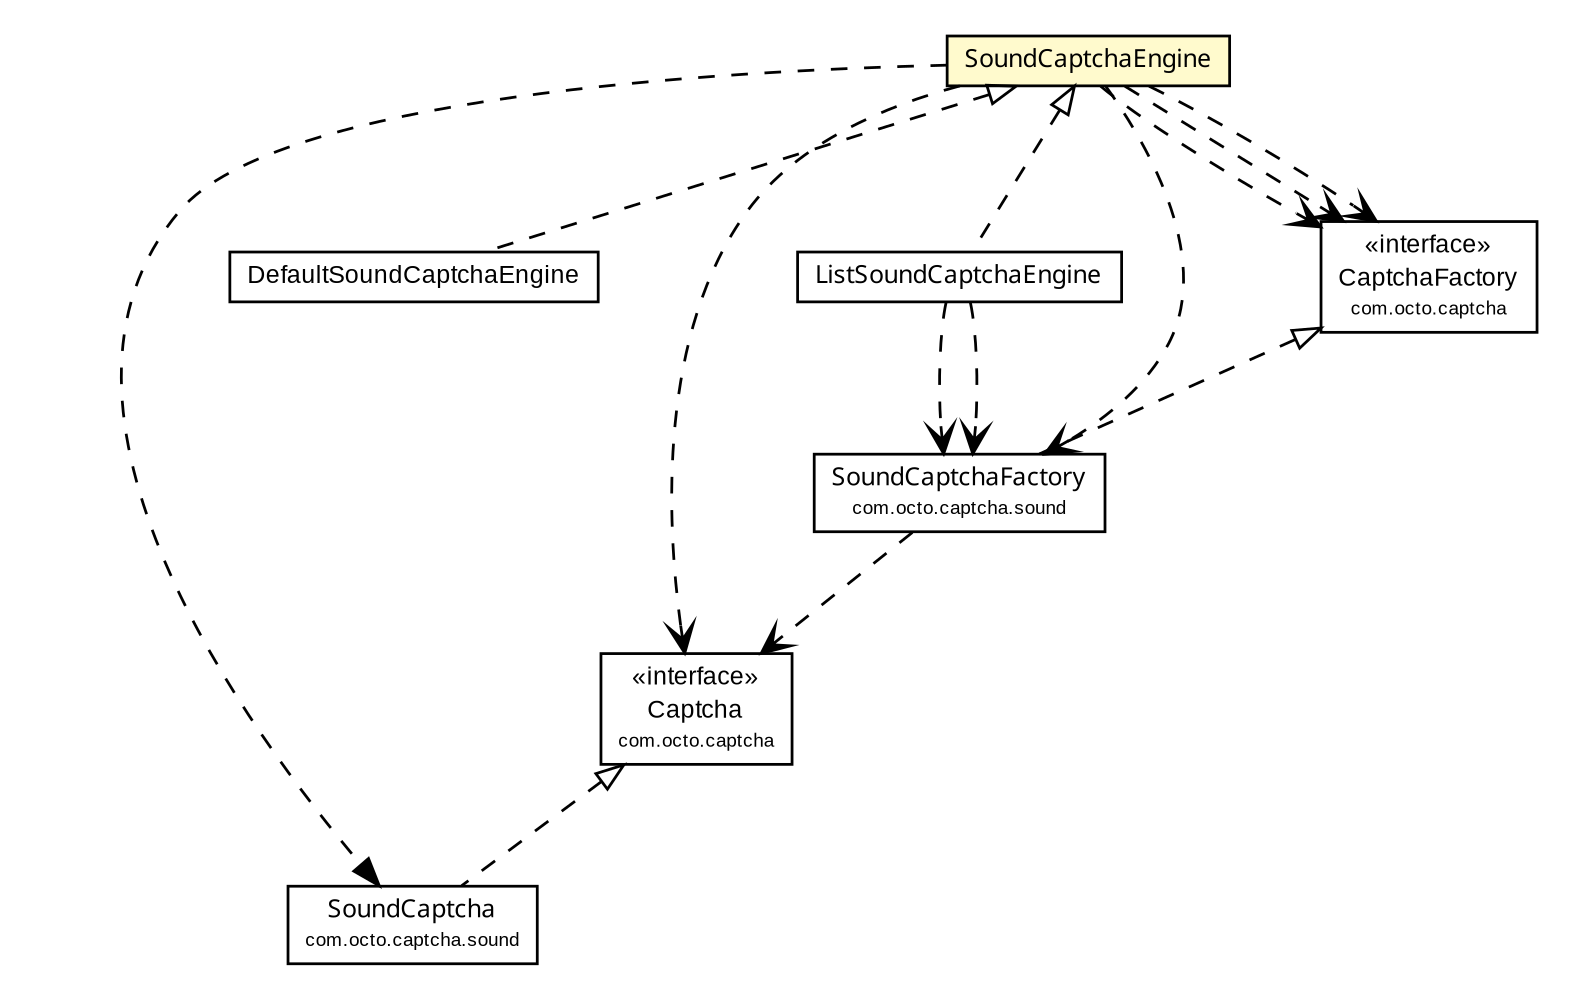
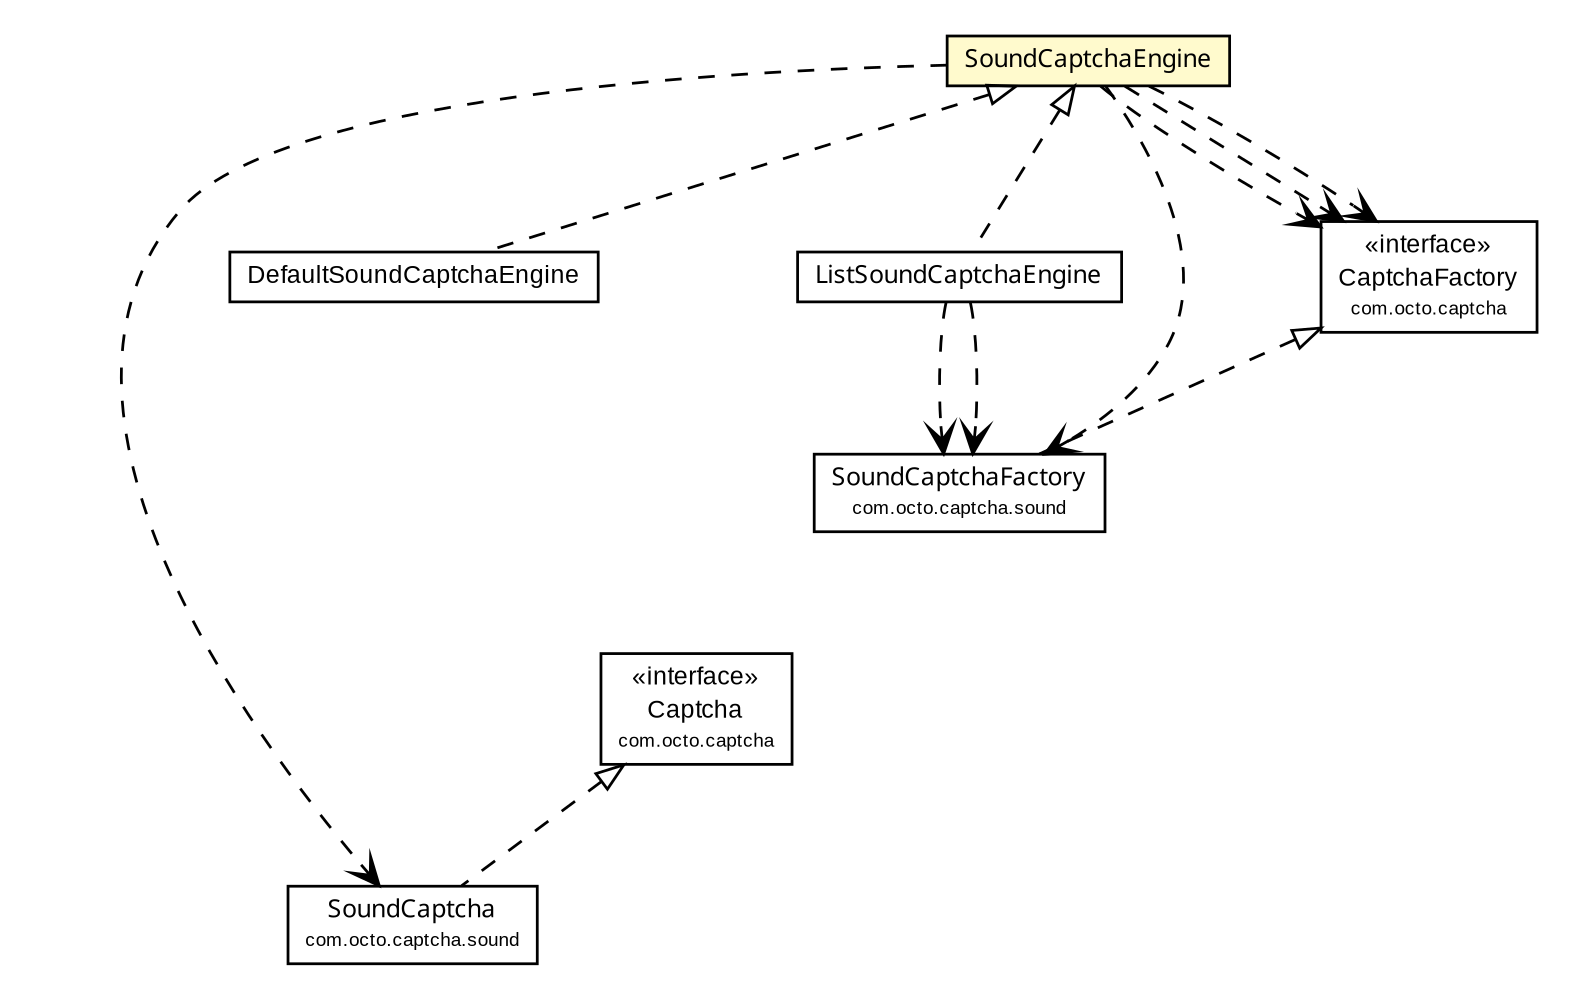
edge "SoundCaptchaEngine" -> "SoundCaptcha": arrowhead normal -> open
edge "SoundCaptchaEngine" -> "Captcha": removed
edge "SoundCaptchaFactory" -> "Captcha": removed
